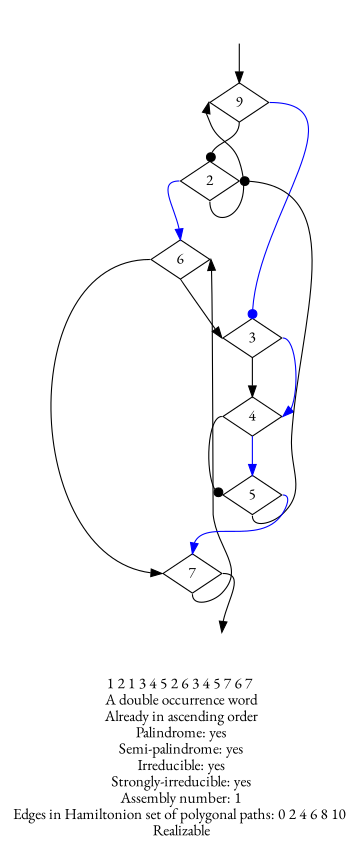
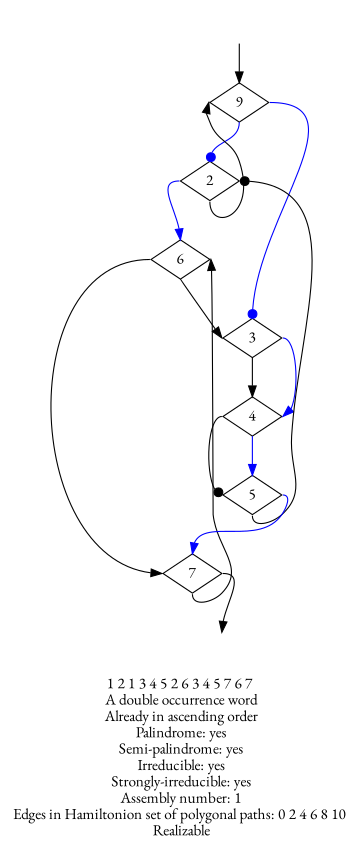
edge "9" -> "2": color black -> blue
